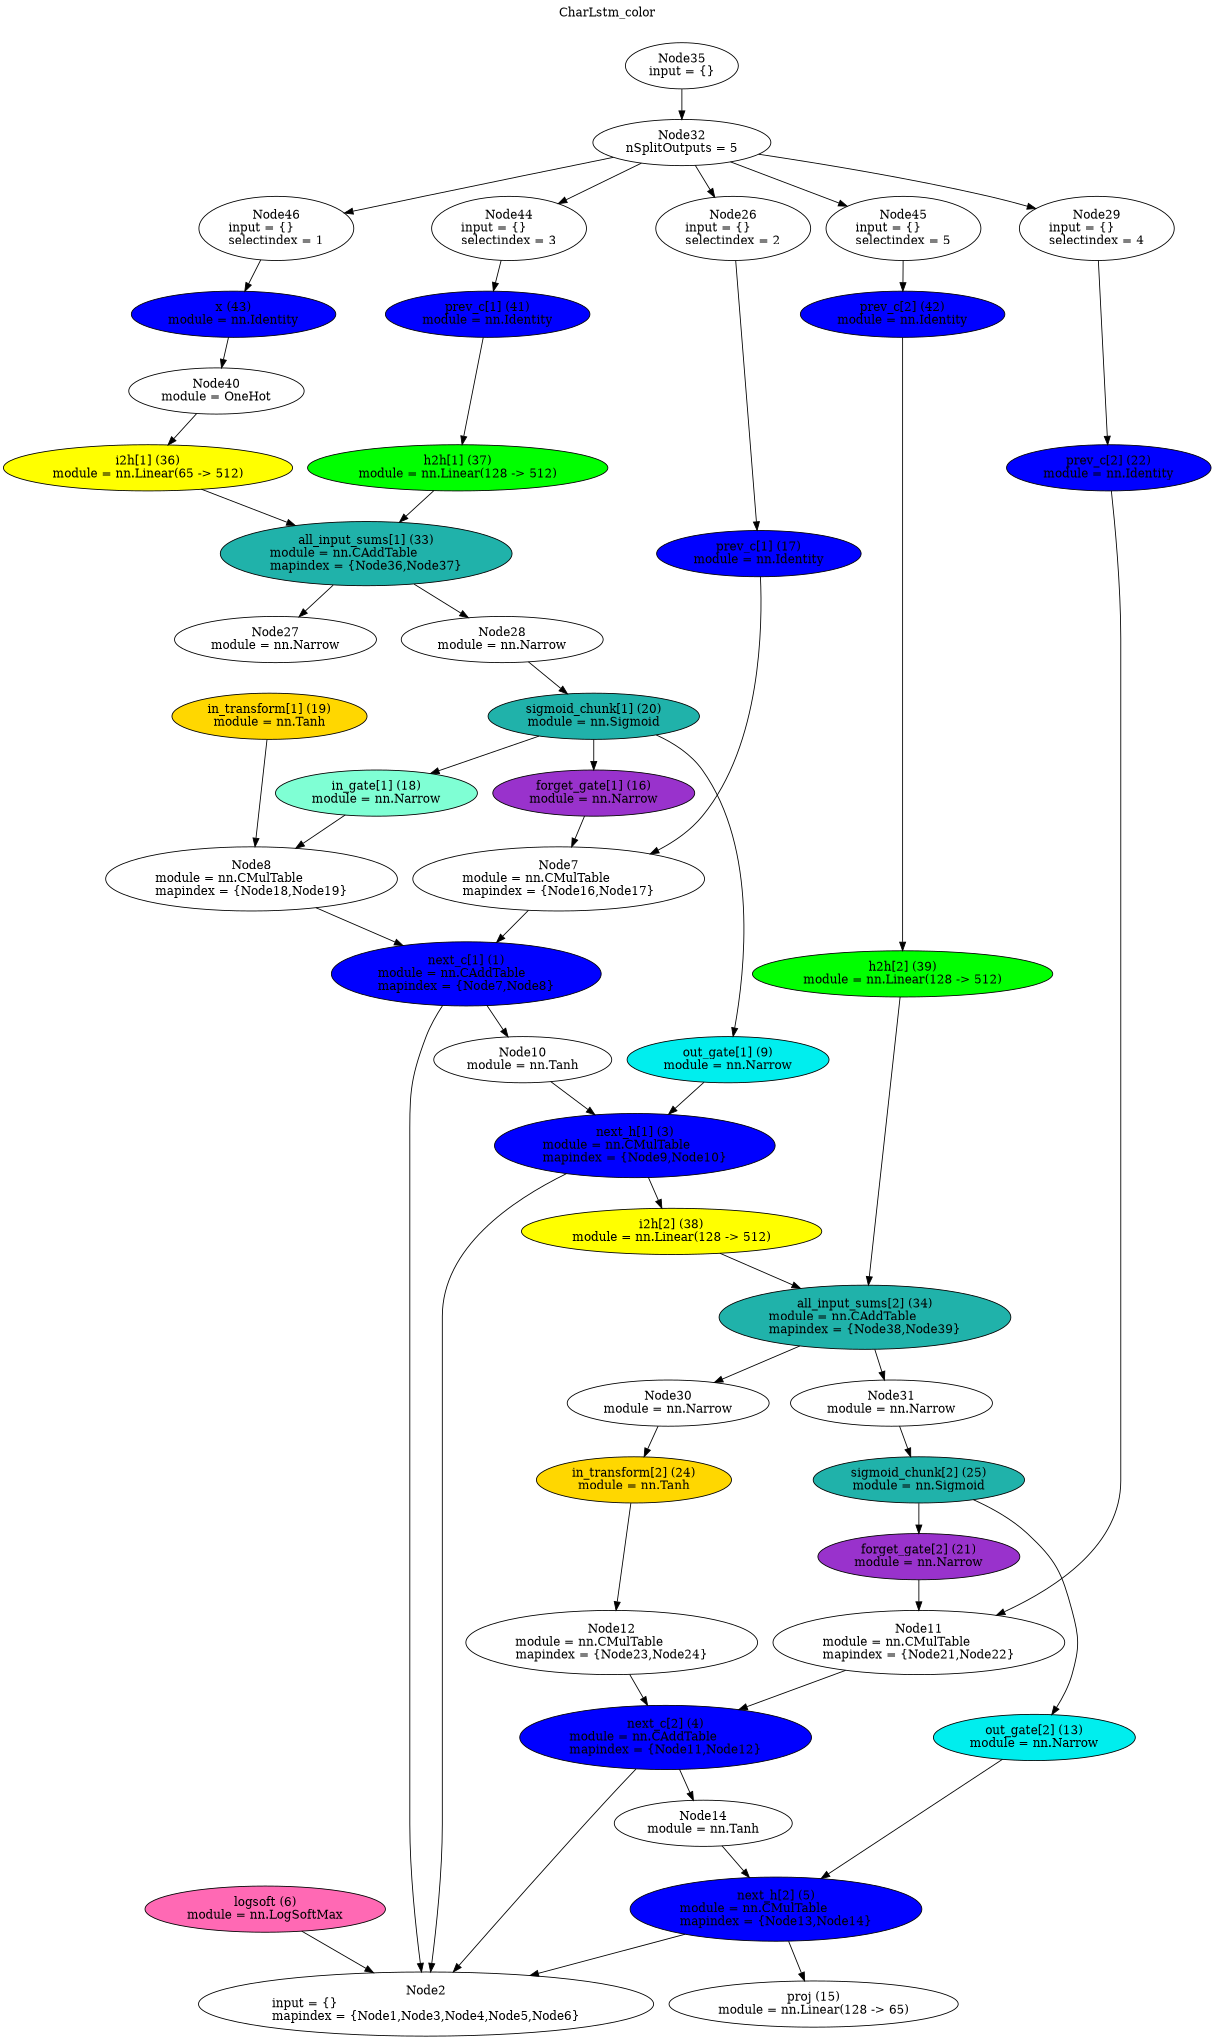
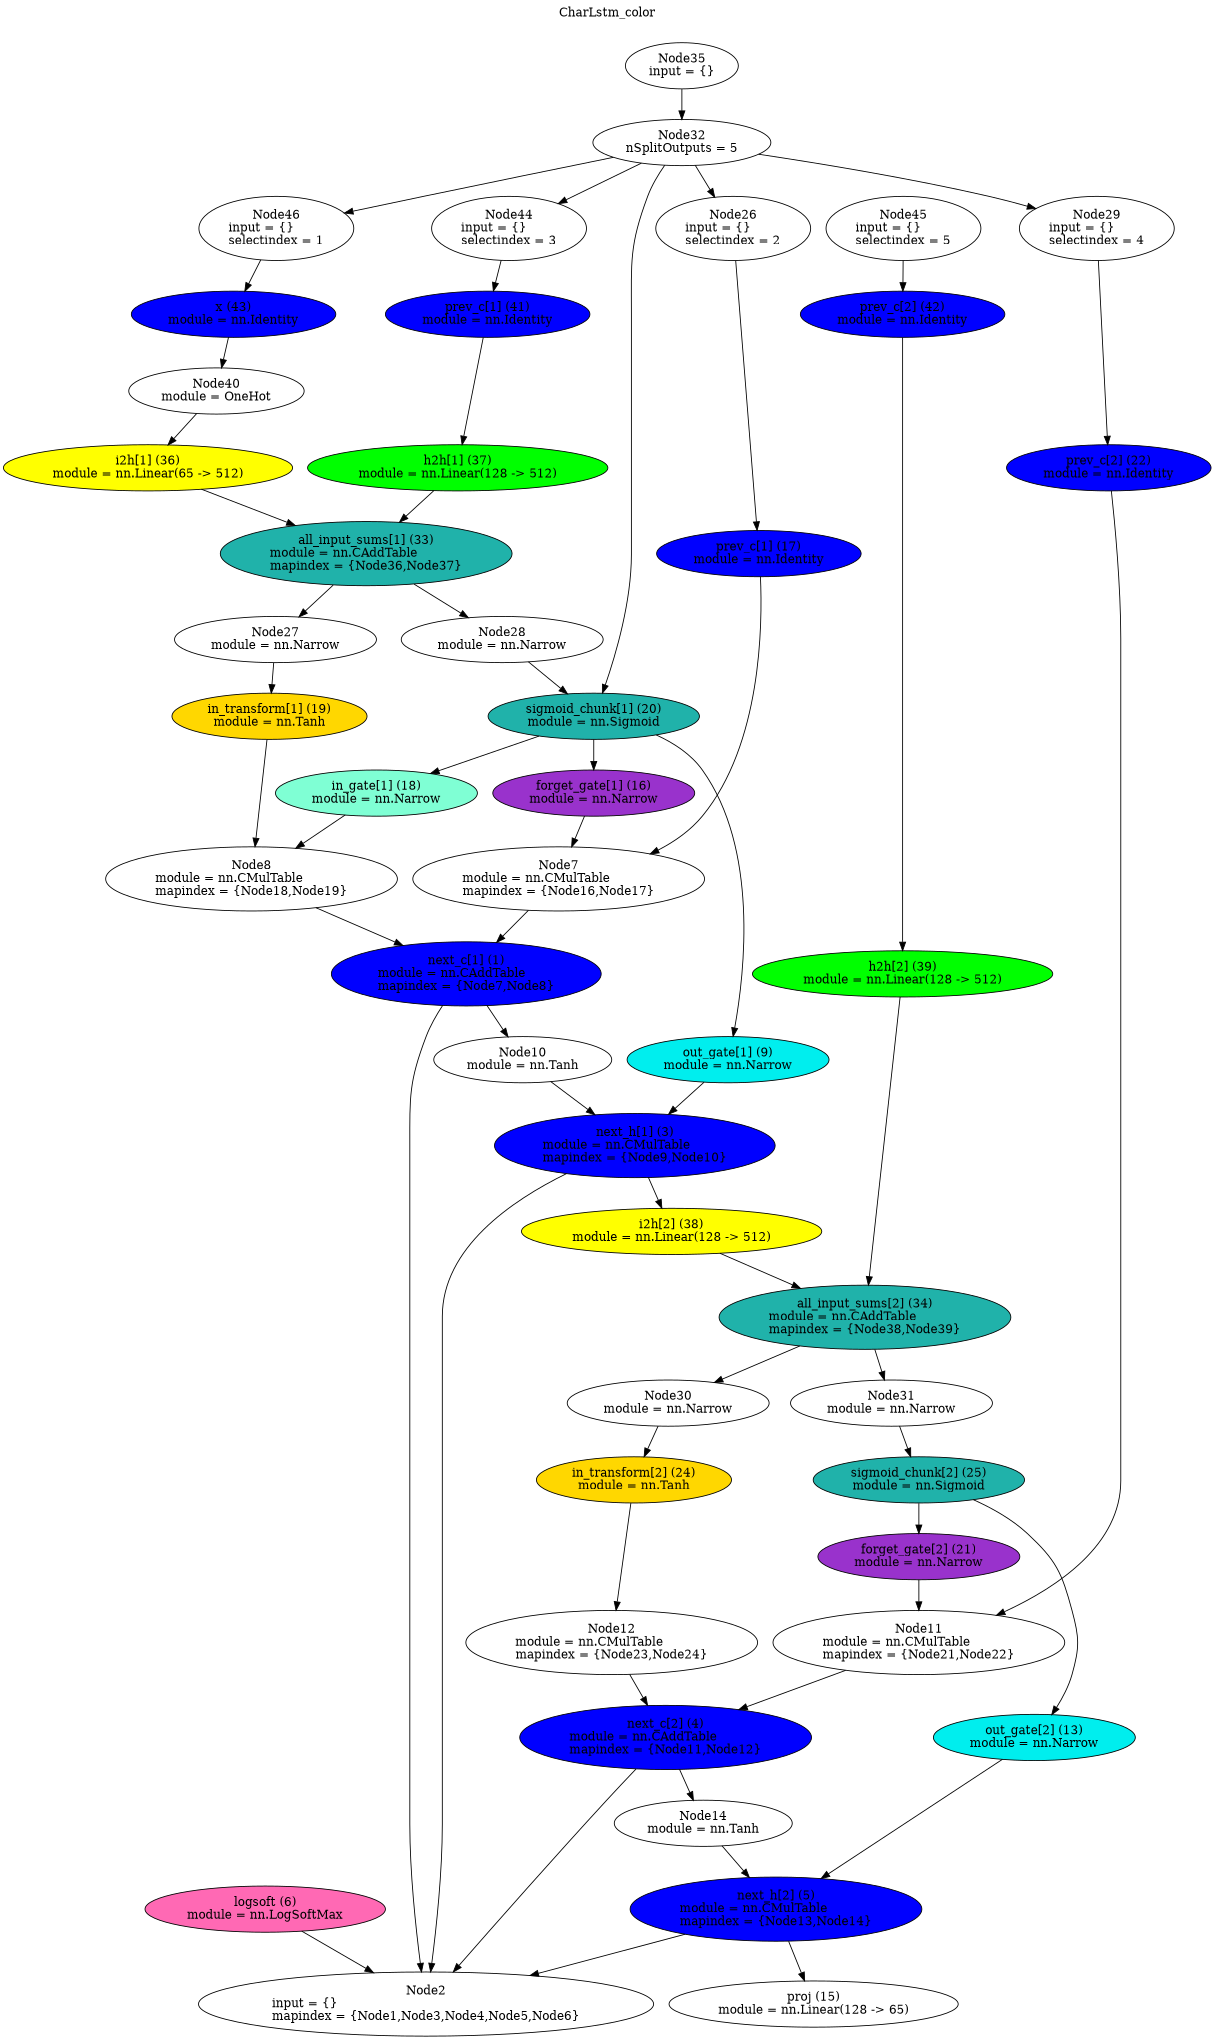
edge "Node32 nSplitOutputs = 5" -> "Node45 input = {} selectindex = 5": now "Node32 nSplitOutputs = 5" -> "sigmoid_chunk[1] (20) module = nn.Sigmoid"
edge "Node27 module = nn.Narrow" -> "in_transform[1] (19) module = nn.Tanh": added
